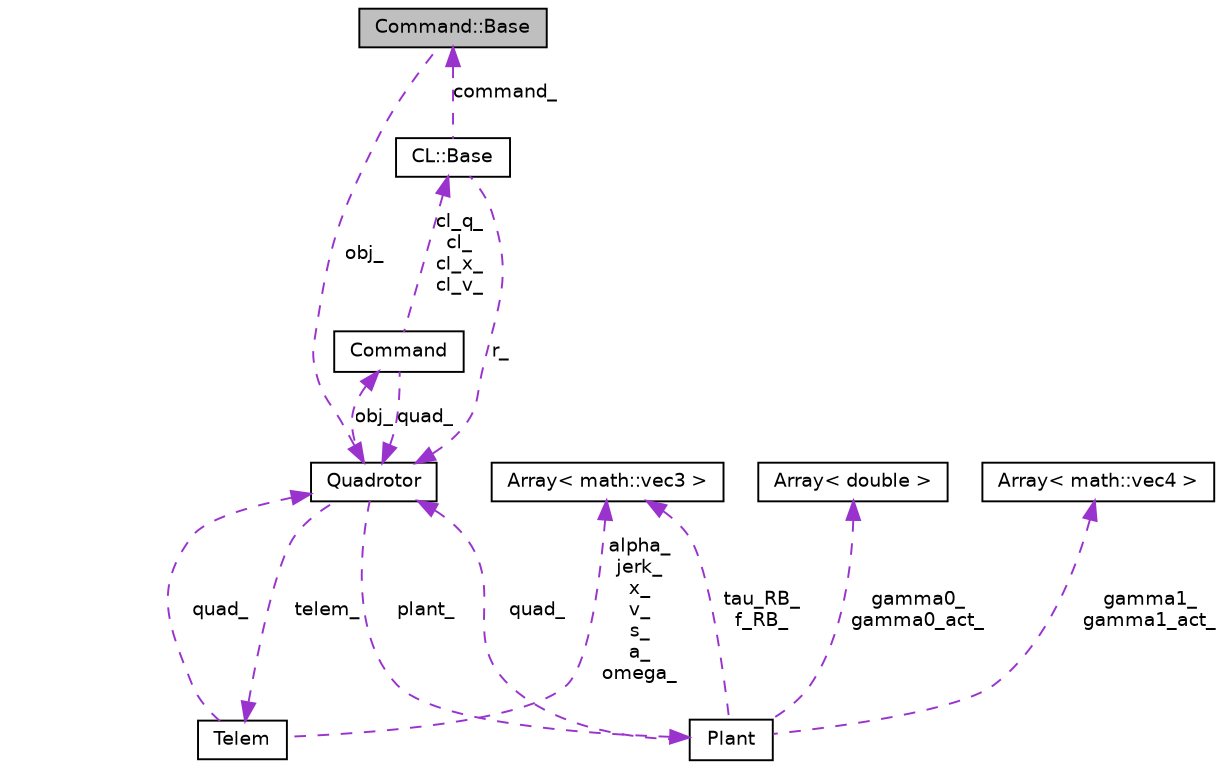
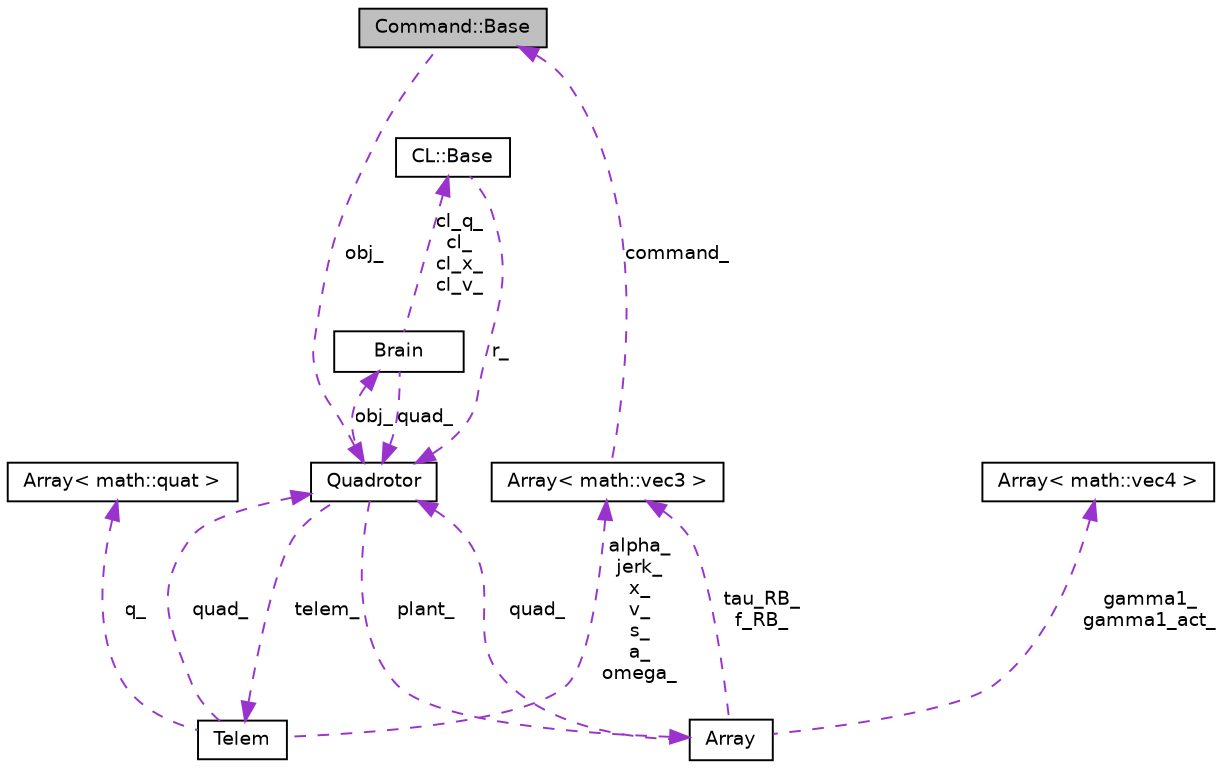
edge "CL::Base" -> "Command::Base": now "Array< math::vec3 >" -> "Command::Base"
node "Command": label "Command" -> "Brain"
node "Array< math::quat >": added
node "Array< double >": removed
node "Plant": label "Plant" -> "Array"
